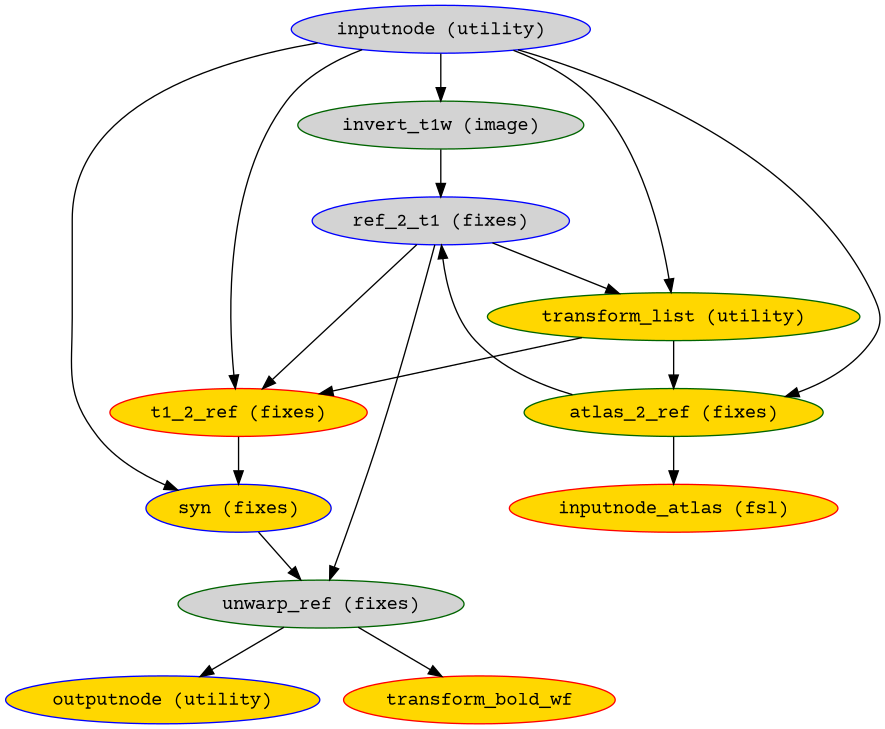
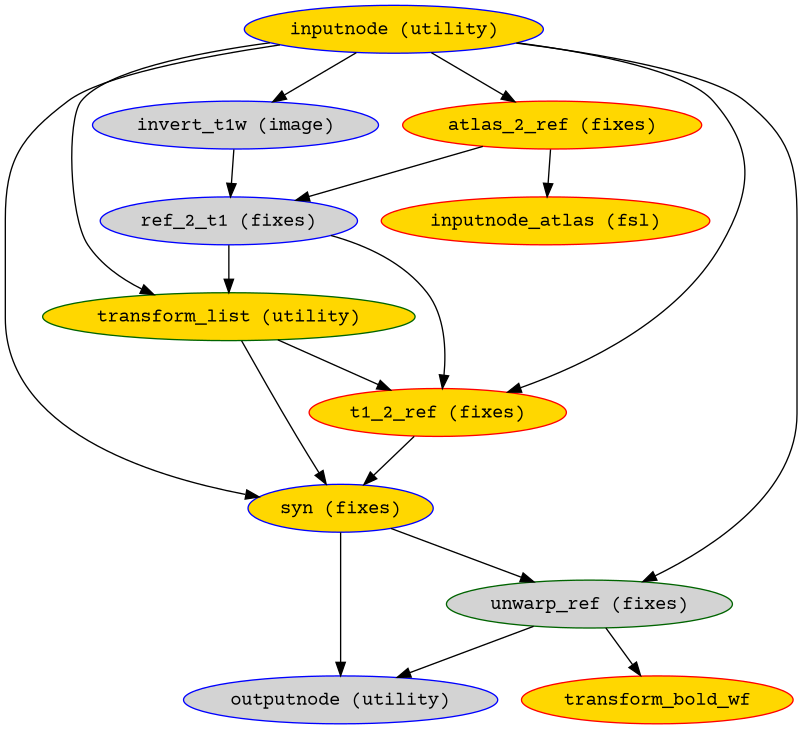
node "inputnode (utility)": fillcolor lightgrey -> gold
node "invert_t1w (image)": color darkgreen -> blue
edge "transform_list (utility)" -> "atlas_2_ref (fixes)": now "transform_list (utility)" -> "syn (fixes)"
edge "ref_2_t1 (fixes)" -> "unwarp_ref (fixes)": now "inputnode (utility)" -> "unwarp_ref (fixes)"
node "atlas_2_ref (fixes)": color darkgreen -> red
edge "syn (fixes)" -> "outputnode (utility)": added
node "outputnode (utility)": fillcolor gold -> lightgrey
